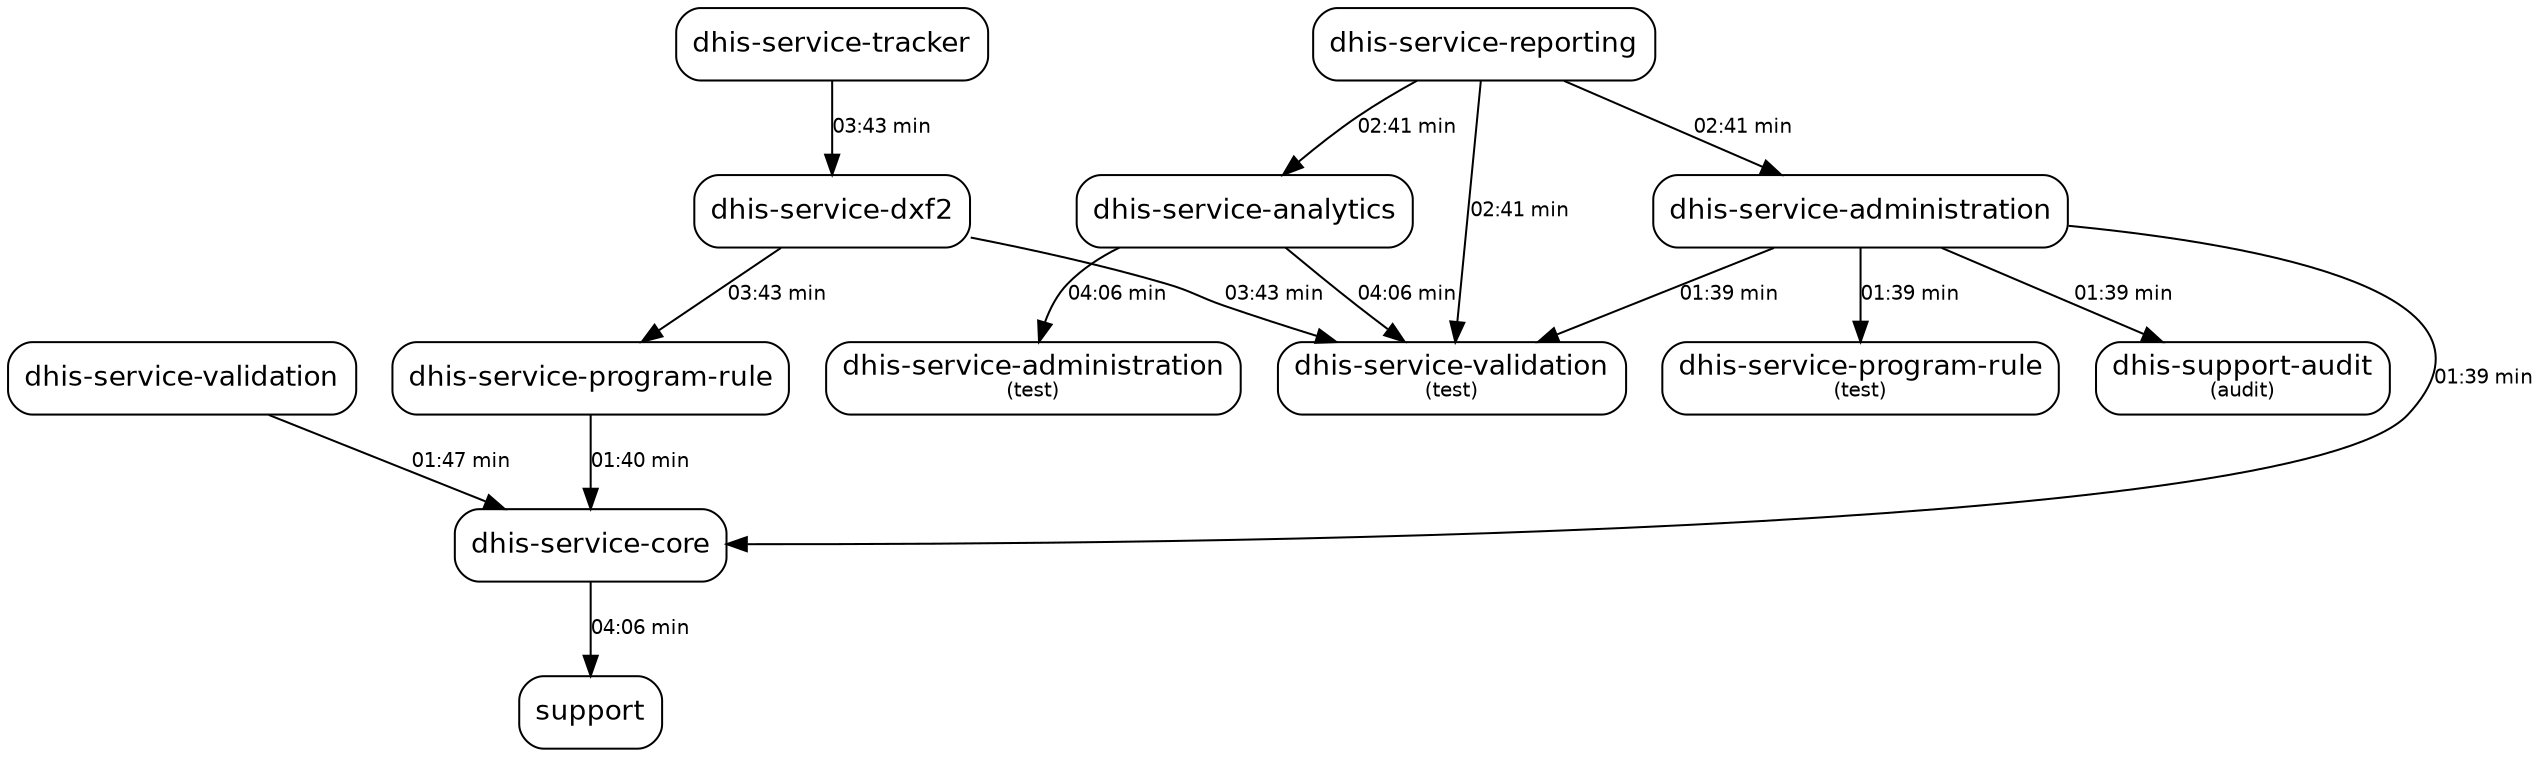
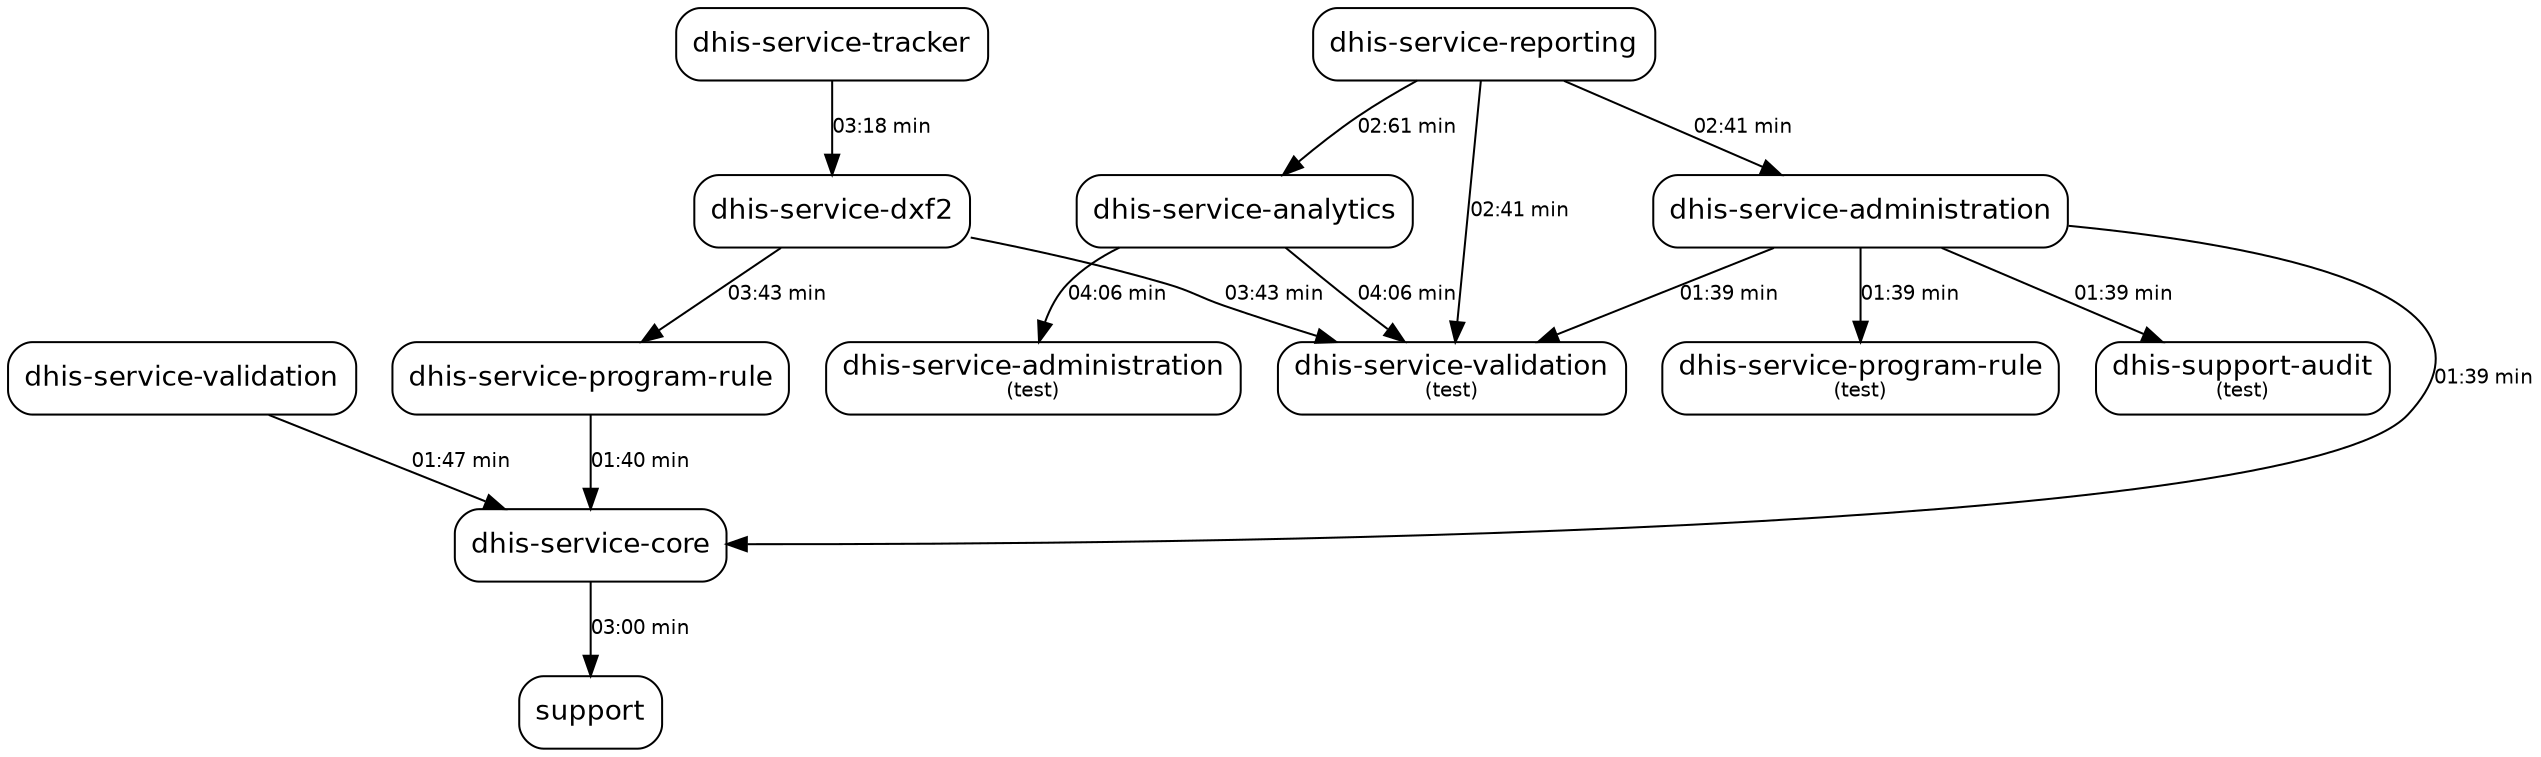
edge "dhis-service-tracker" -> "dhis-service-dxf2": label "03:43 min" -> "03:18 min"
edge "dhis-service-reporting" -> "dhis-service-analytics": label "02:41 min" -> "02:61 min"
node "dhis-support-audit": text "(audit)" -> "(test)"
edge "dhis-service-core" -> "support": label "04:06 min" -> "03:00 min"
